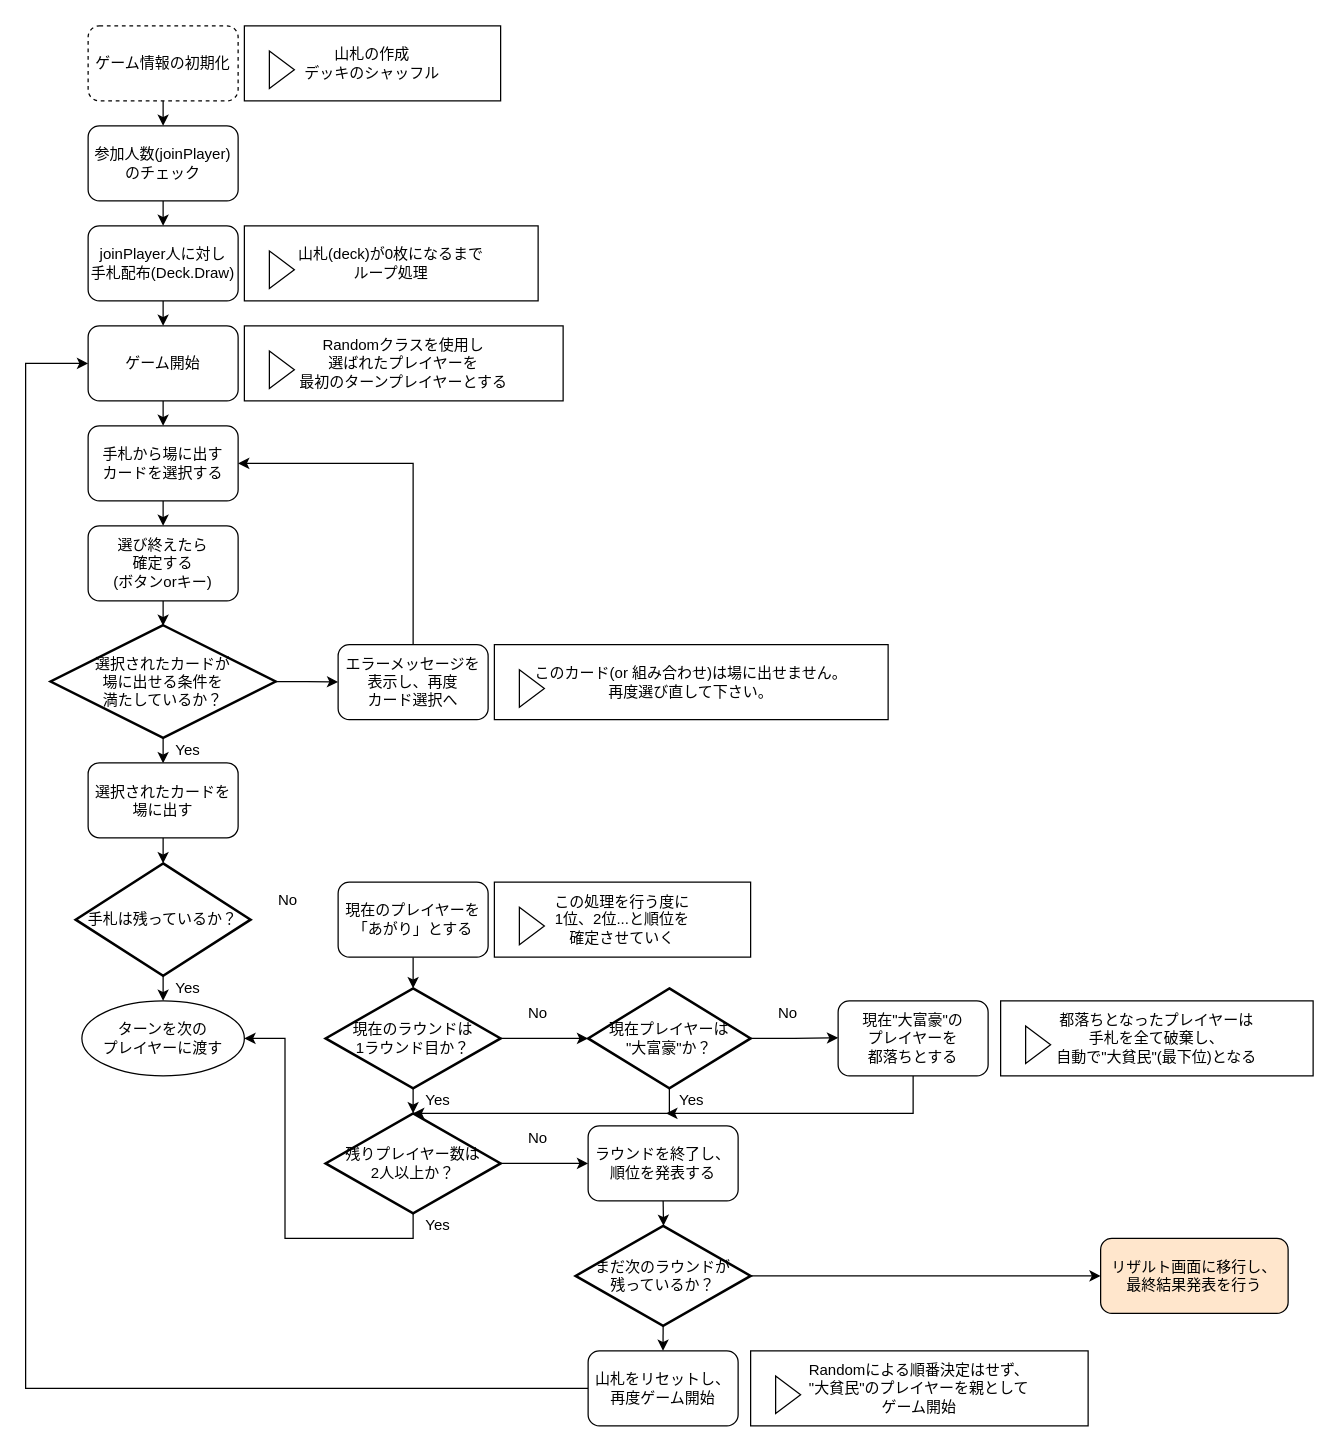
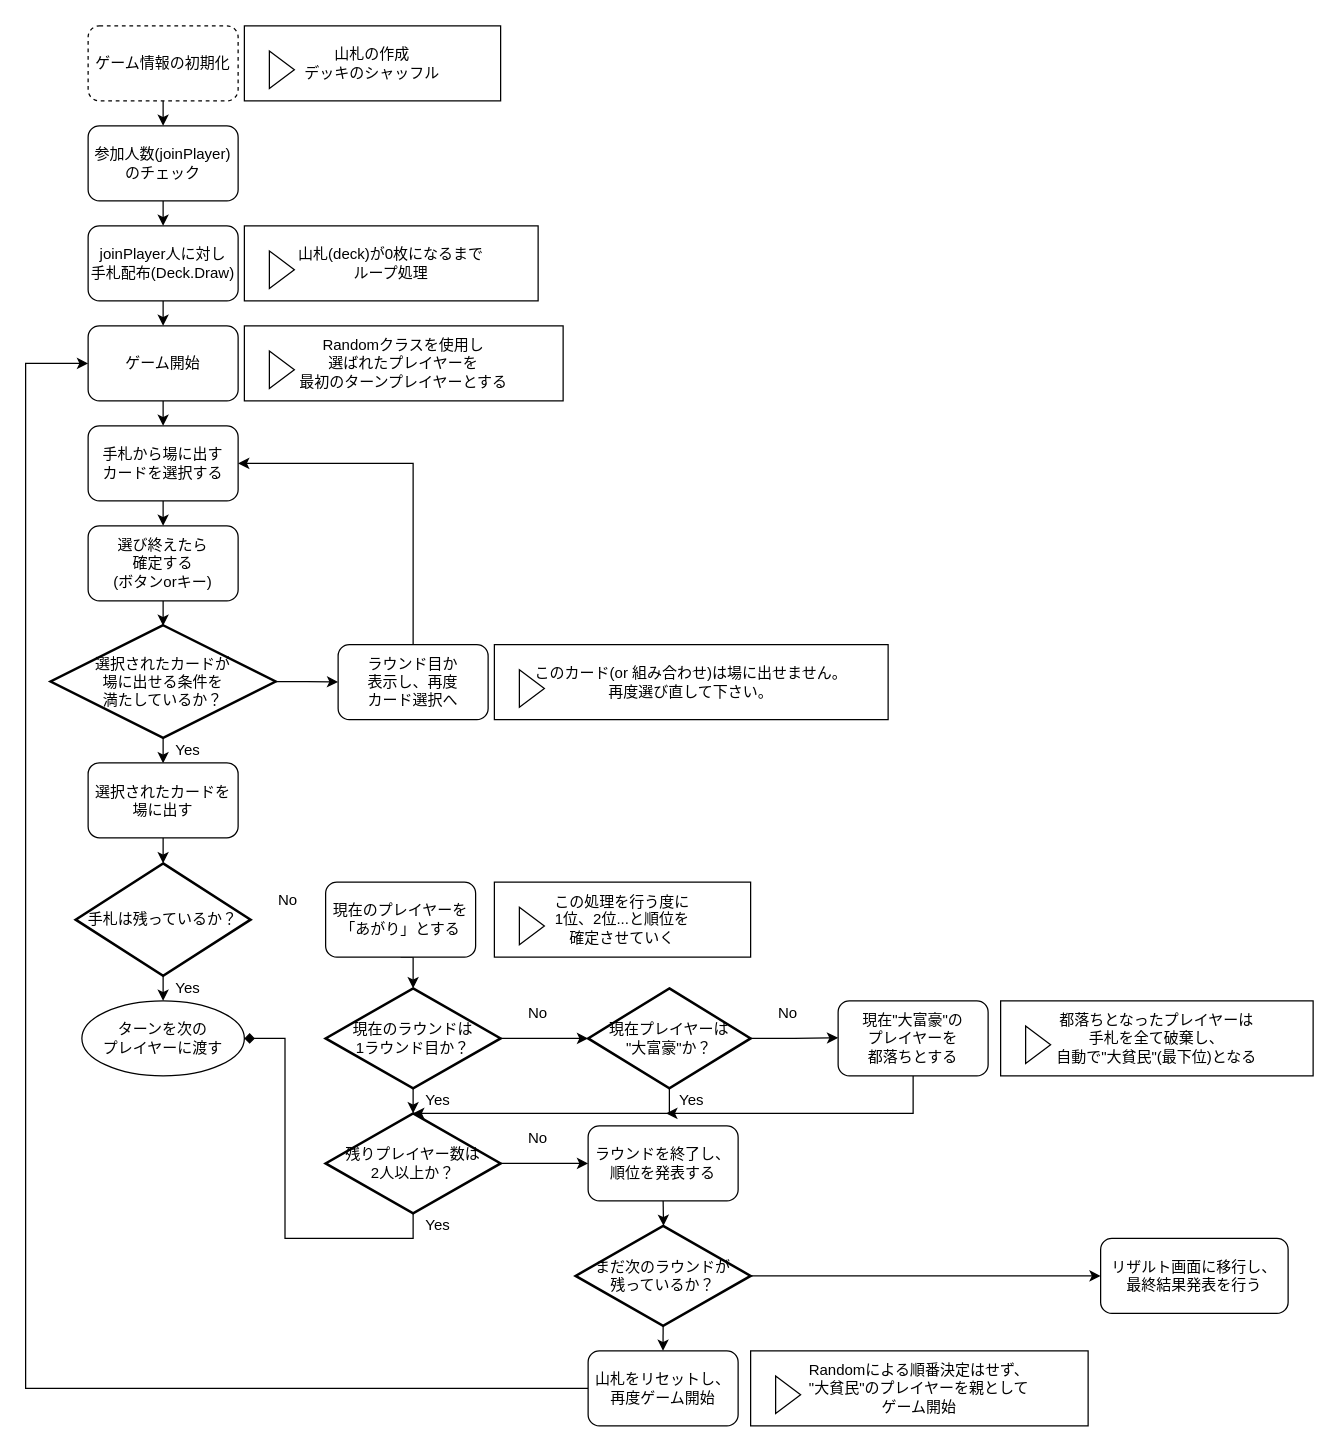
node "エラーメッセージを 表示し、再度 カード選択へ": label "エラーメッセージを 表示し、再度 カード選択へ" -> "ラウンド目か 表示し、再度 カード選択へ"
node "現在のプレイヤーを 「あがり」とする": moved (413, 919) -> (401, 919)
edge "残りプレイヤー数は 2人以上か？" -> "ターンを次の プレイヤーに渡す": arrowhead classic -> diamond
node "リザルト画面に移行し、 最終結果発表を行う": fillcolor #ffe6cc -> #ffffff
